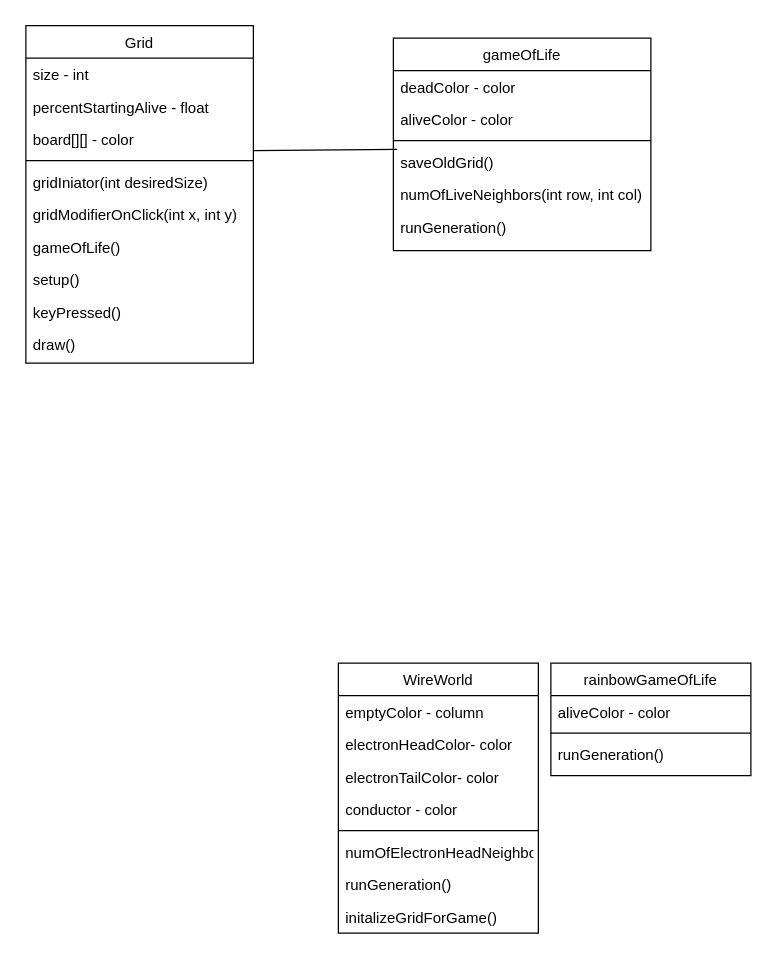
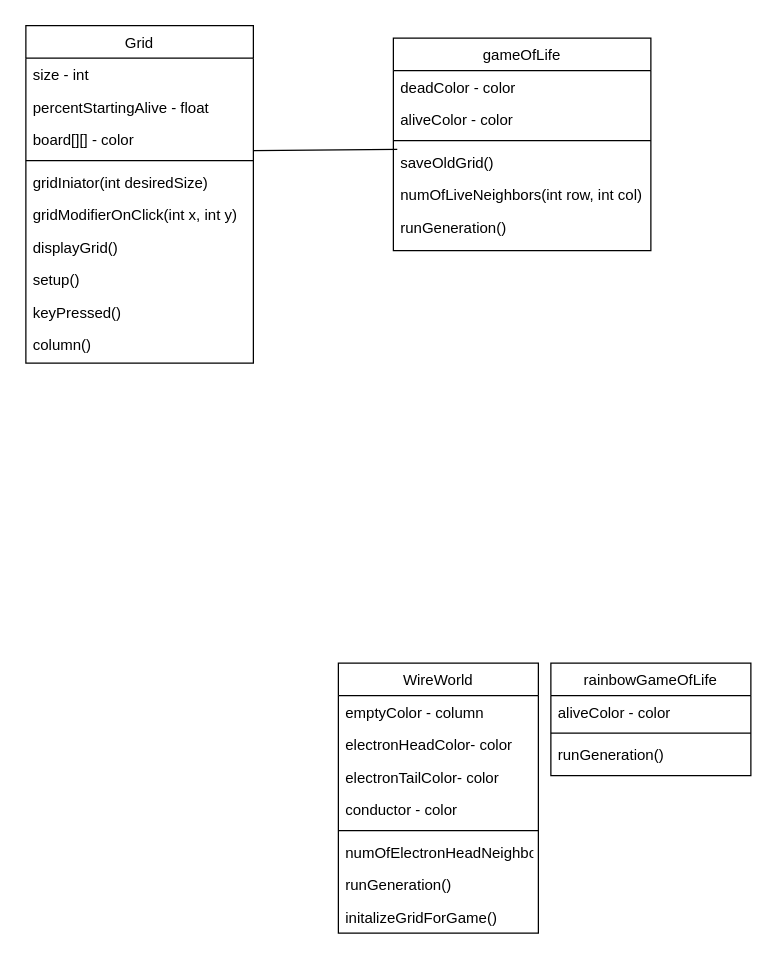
node "gameOfLife()": label "gameOfLife()" -> "displayGrid()"
node "draw()": label "draw()" -> "column()"
